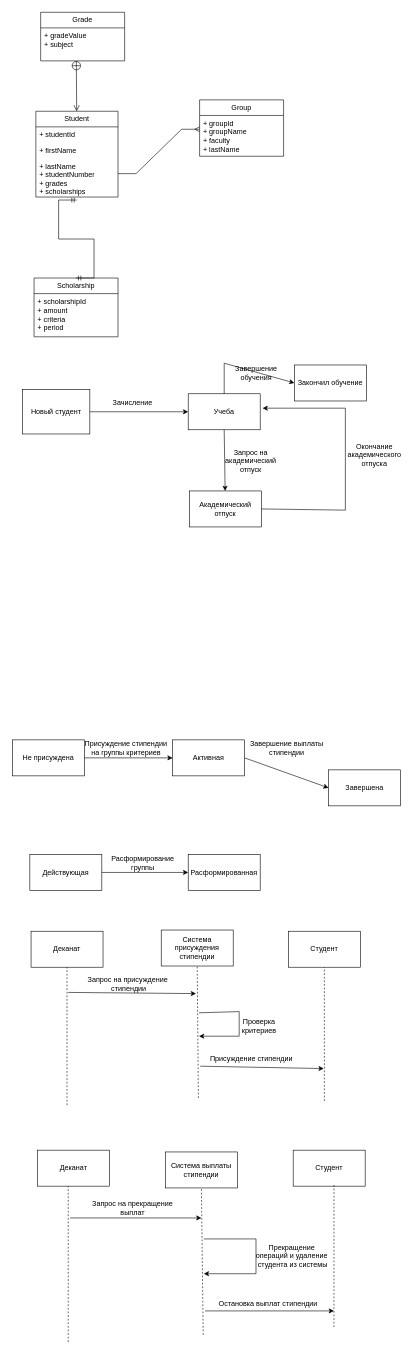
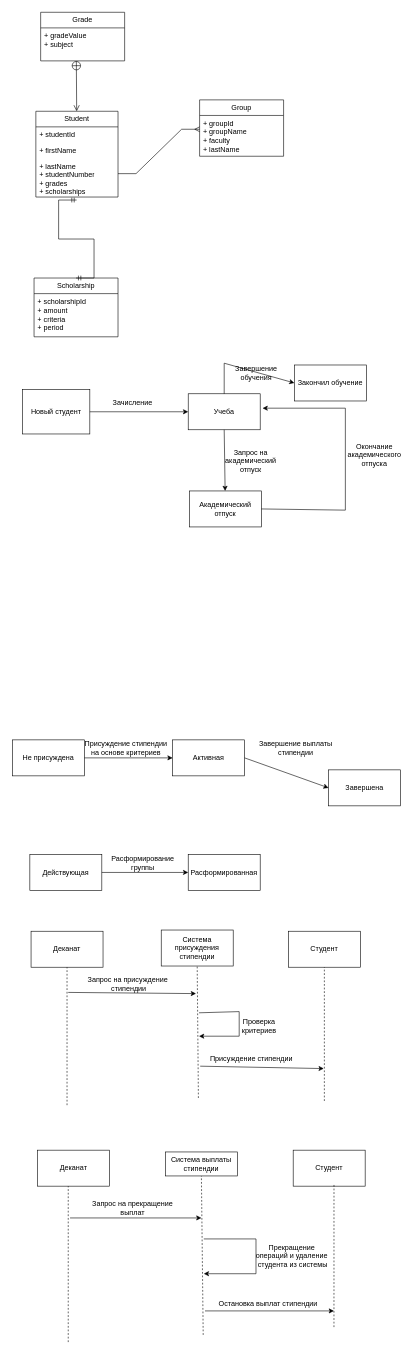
node "Завершение выплаты стипендии": moved (287, 748) -> (296, 748)
node "Присуждение стипендии на группы критериев": label "Присуждение стипендии на группы критериев" -> "Присуждение стипендии на основе критериев"
node "Система выплаты стипендии": size 72x36 -> 72x24
